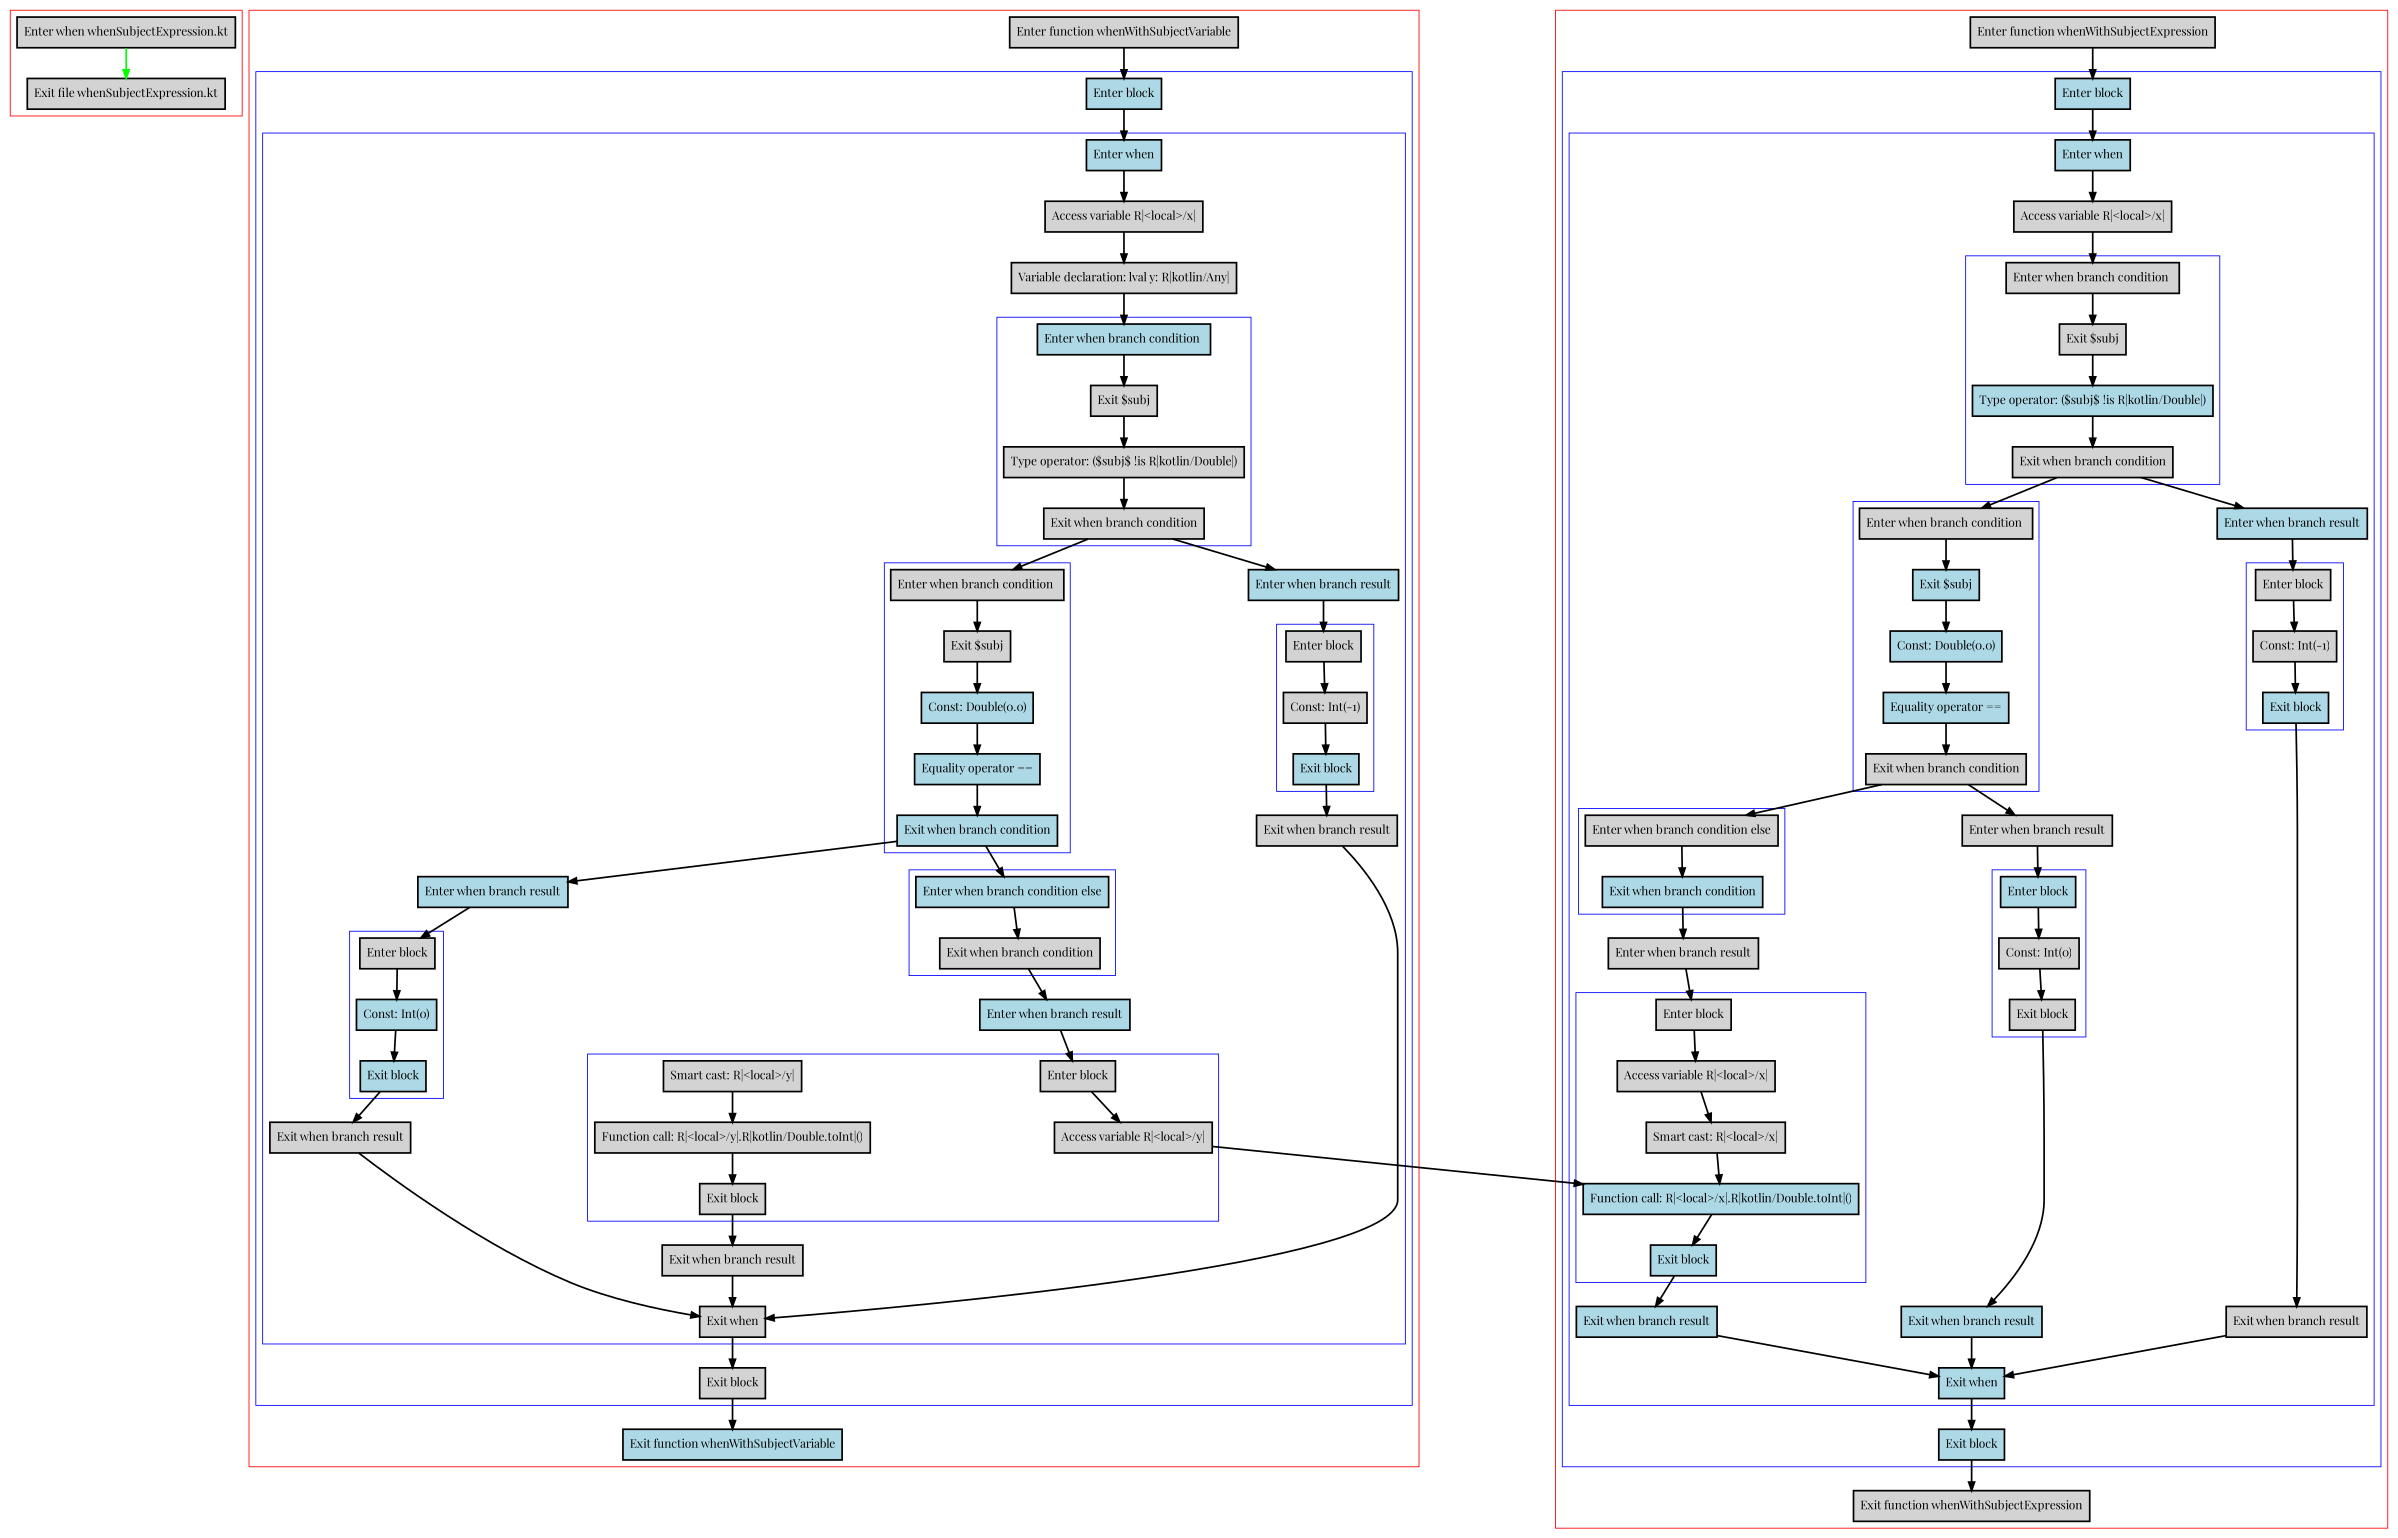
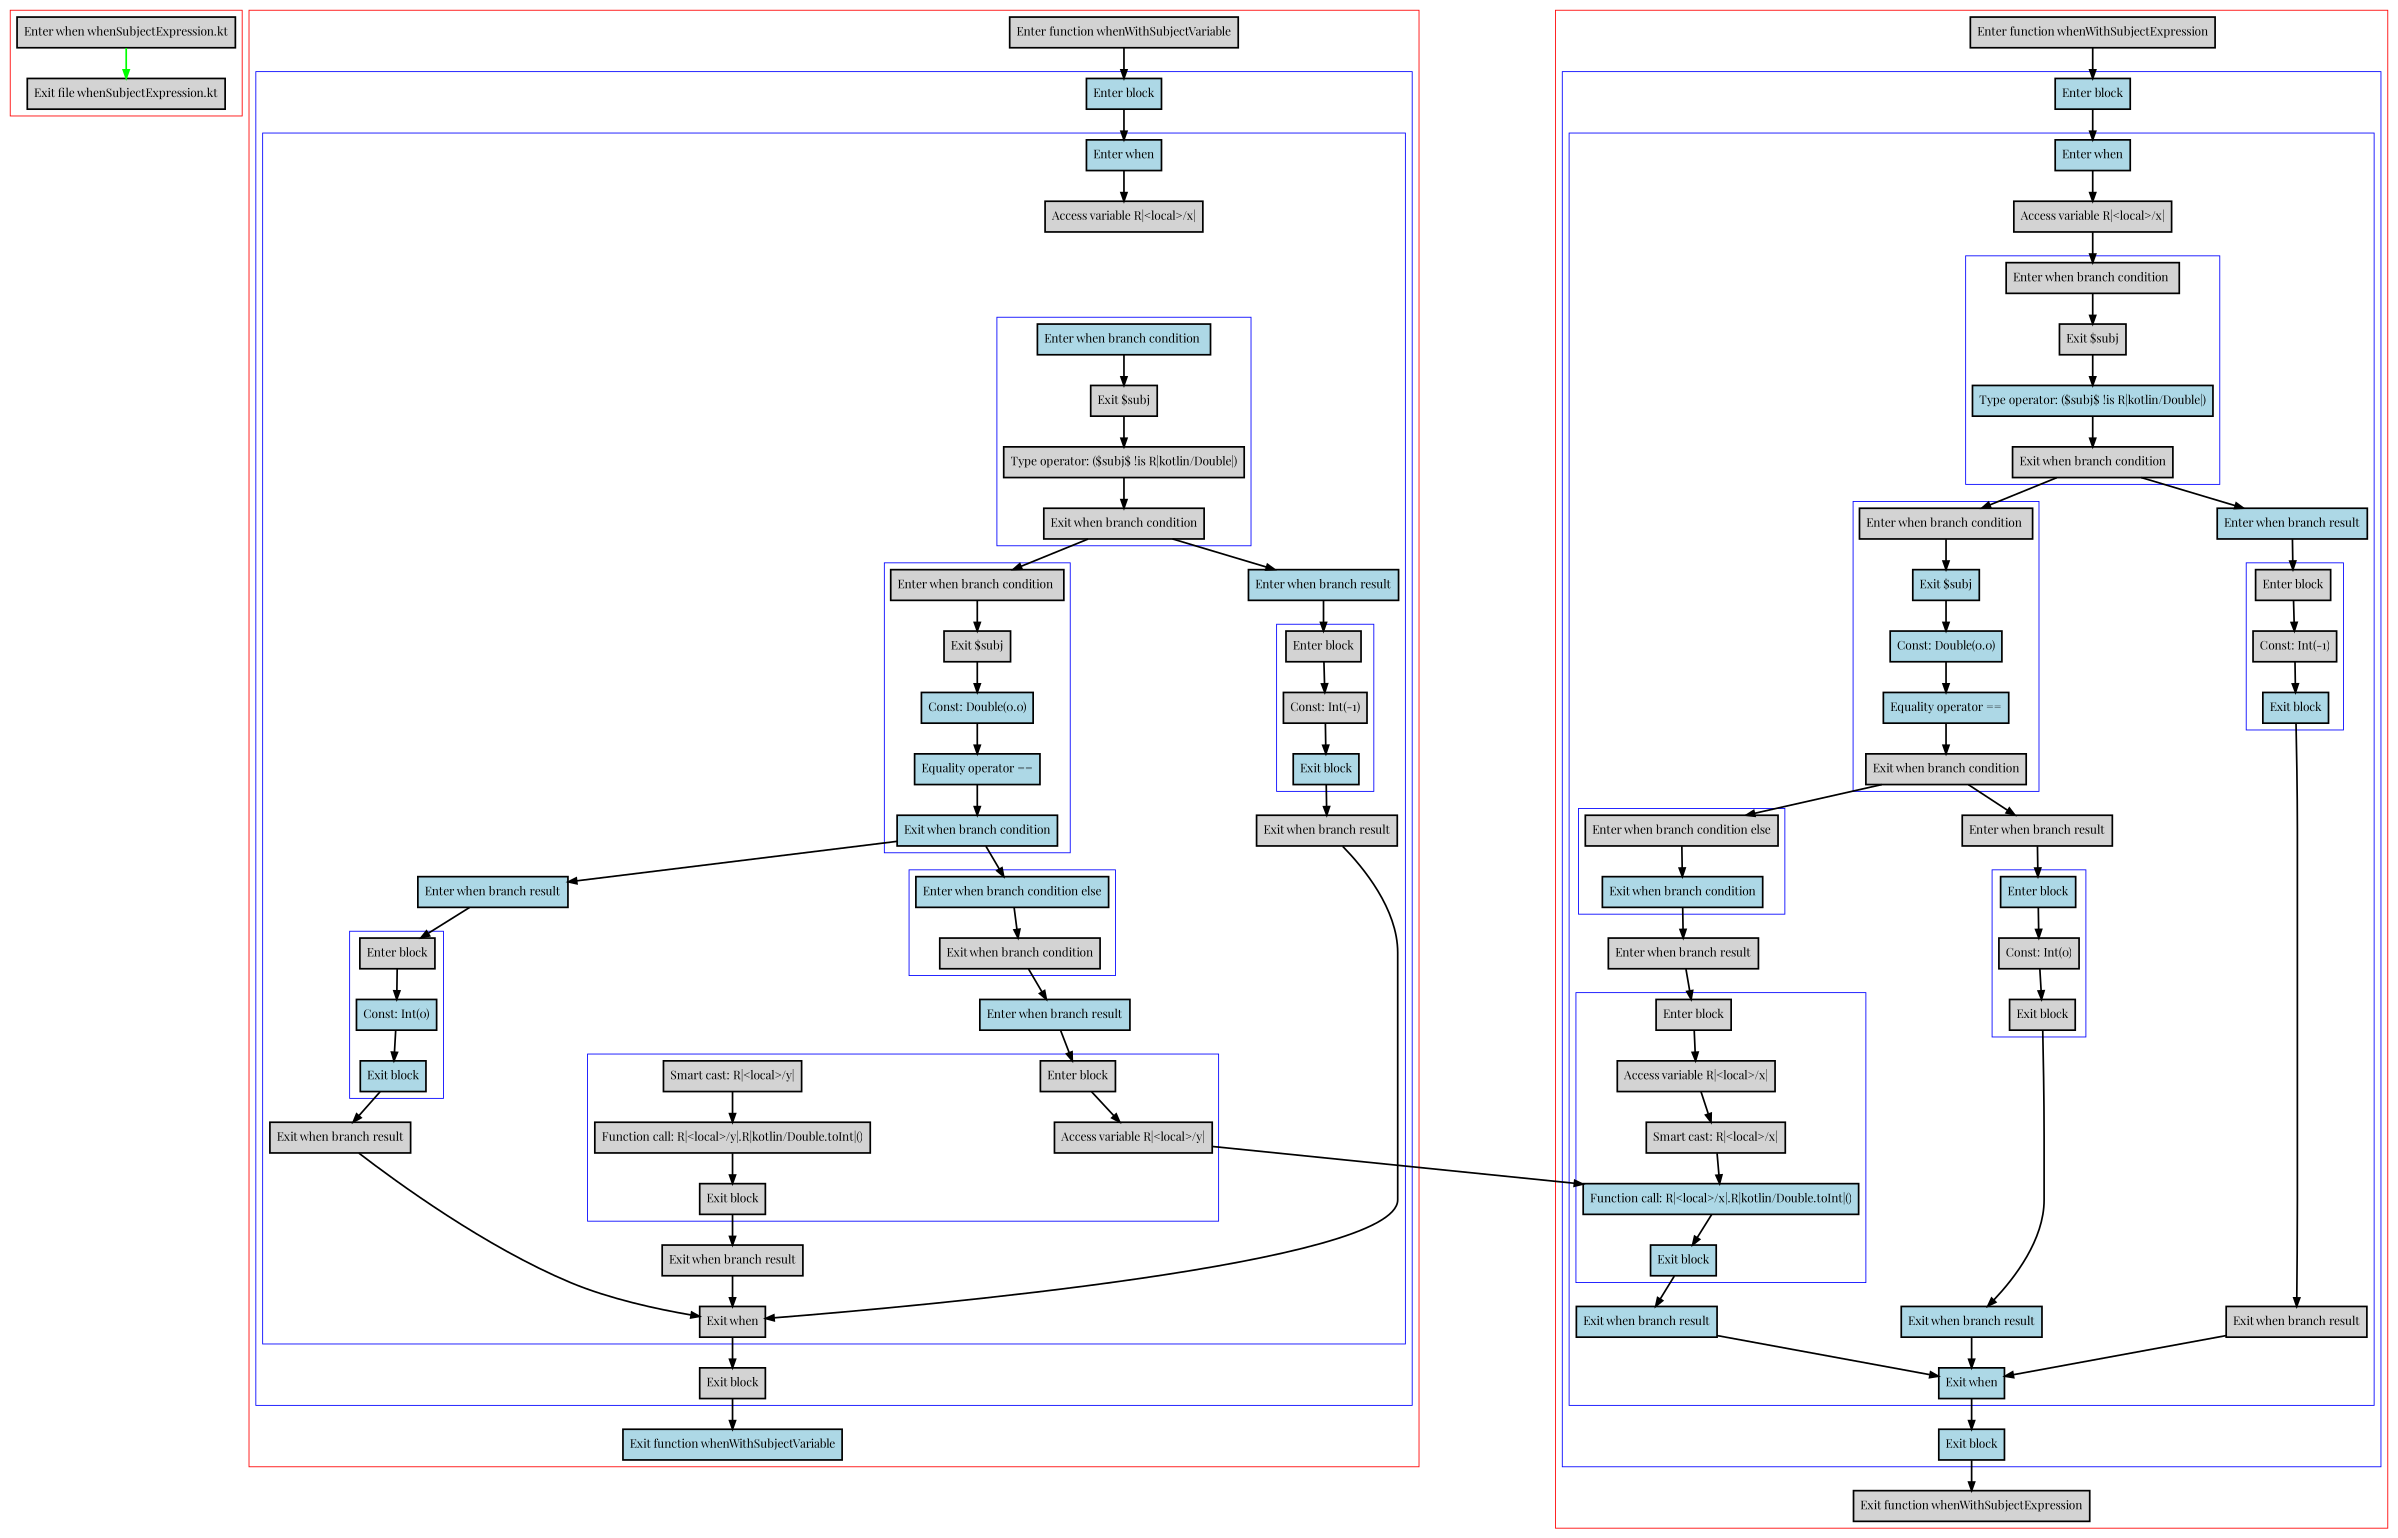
node "Variable declaration: lval y: R|kotlin/Any|": removed
